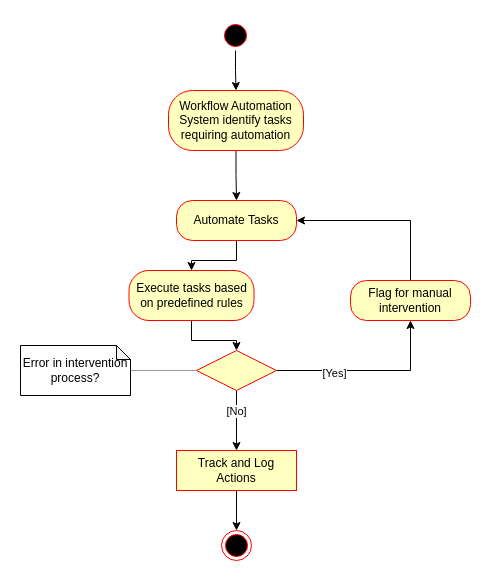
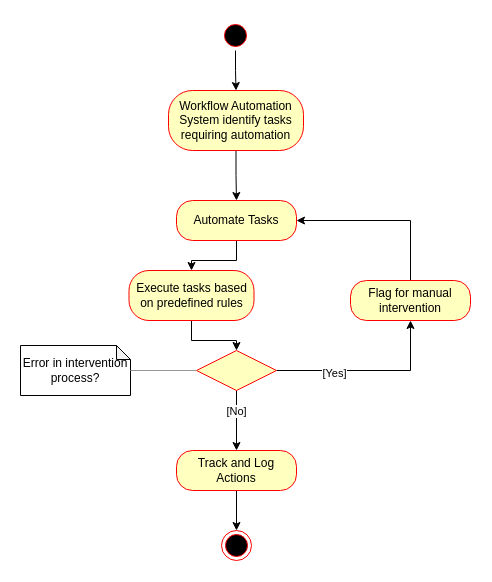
node "Track and Log Actions": shape rectangle -> rounded rectangle
